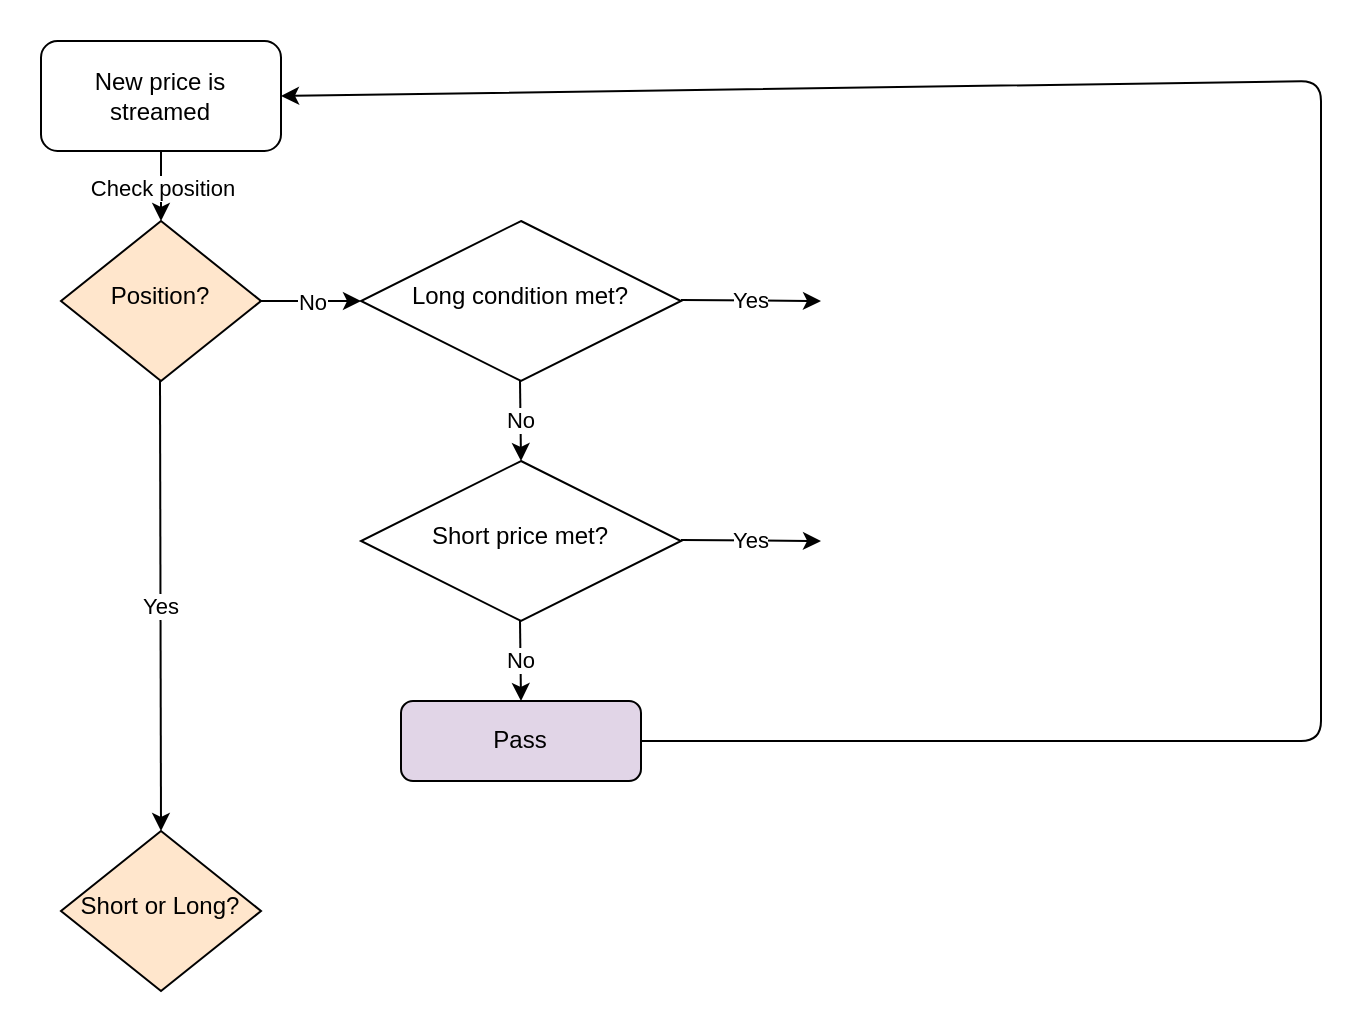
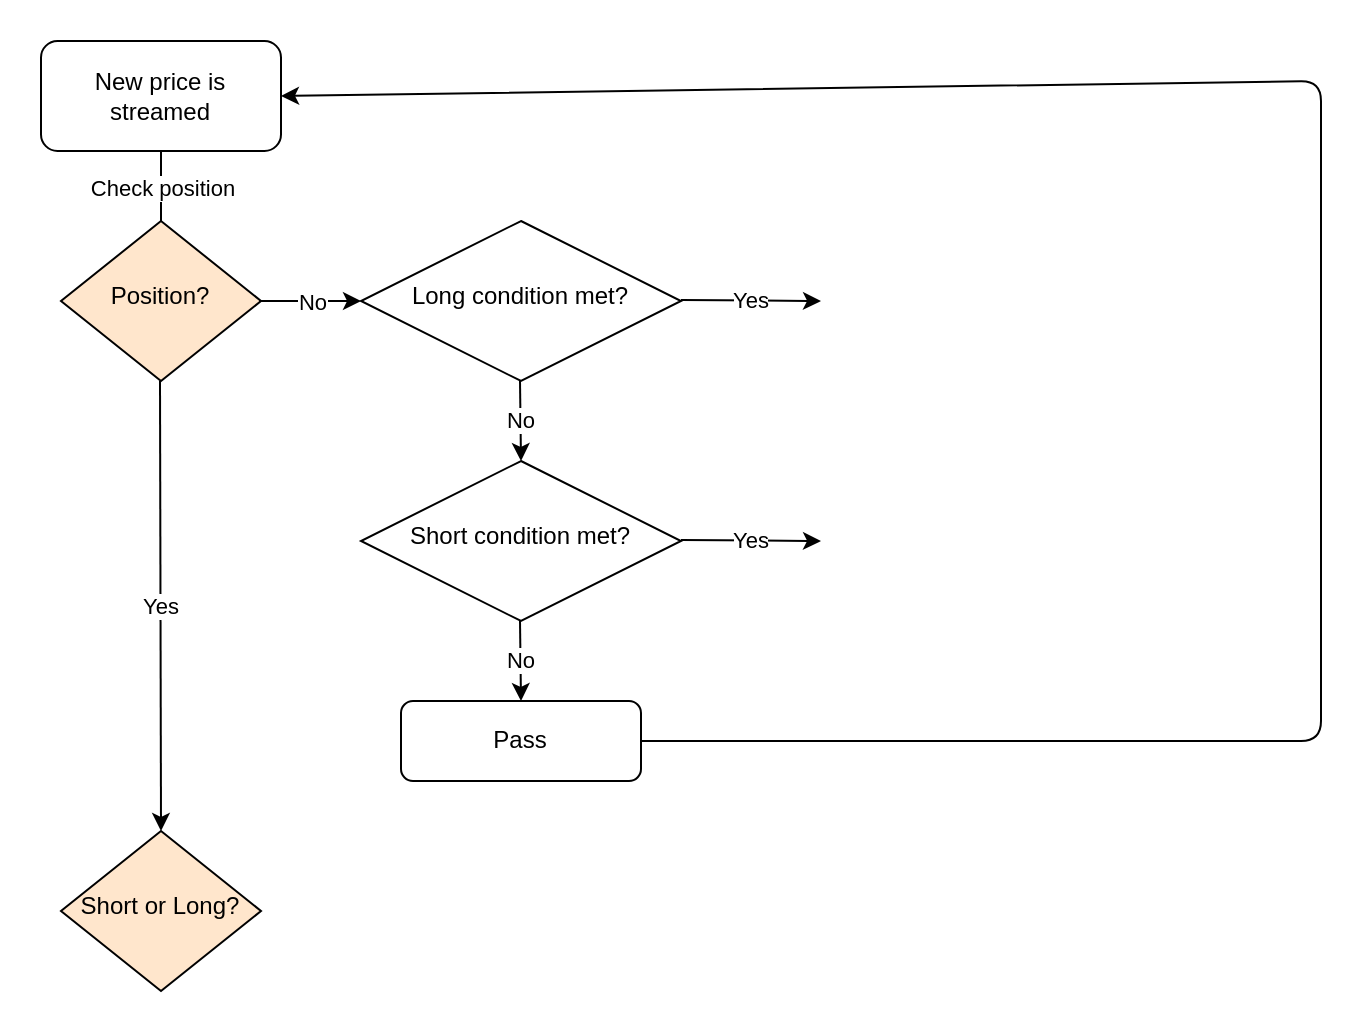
edge "New price is streamed" -> "Position?": arrowhead classic -> none
node "Short price met?": label "Short price met?" -> "Short condition met?"
node "Pass": fillcolor #e1d5e7 -> #ffffff
